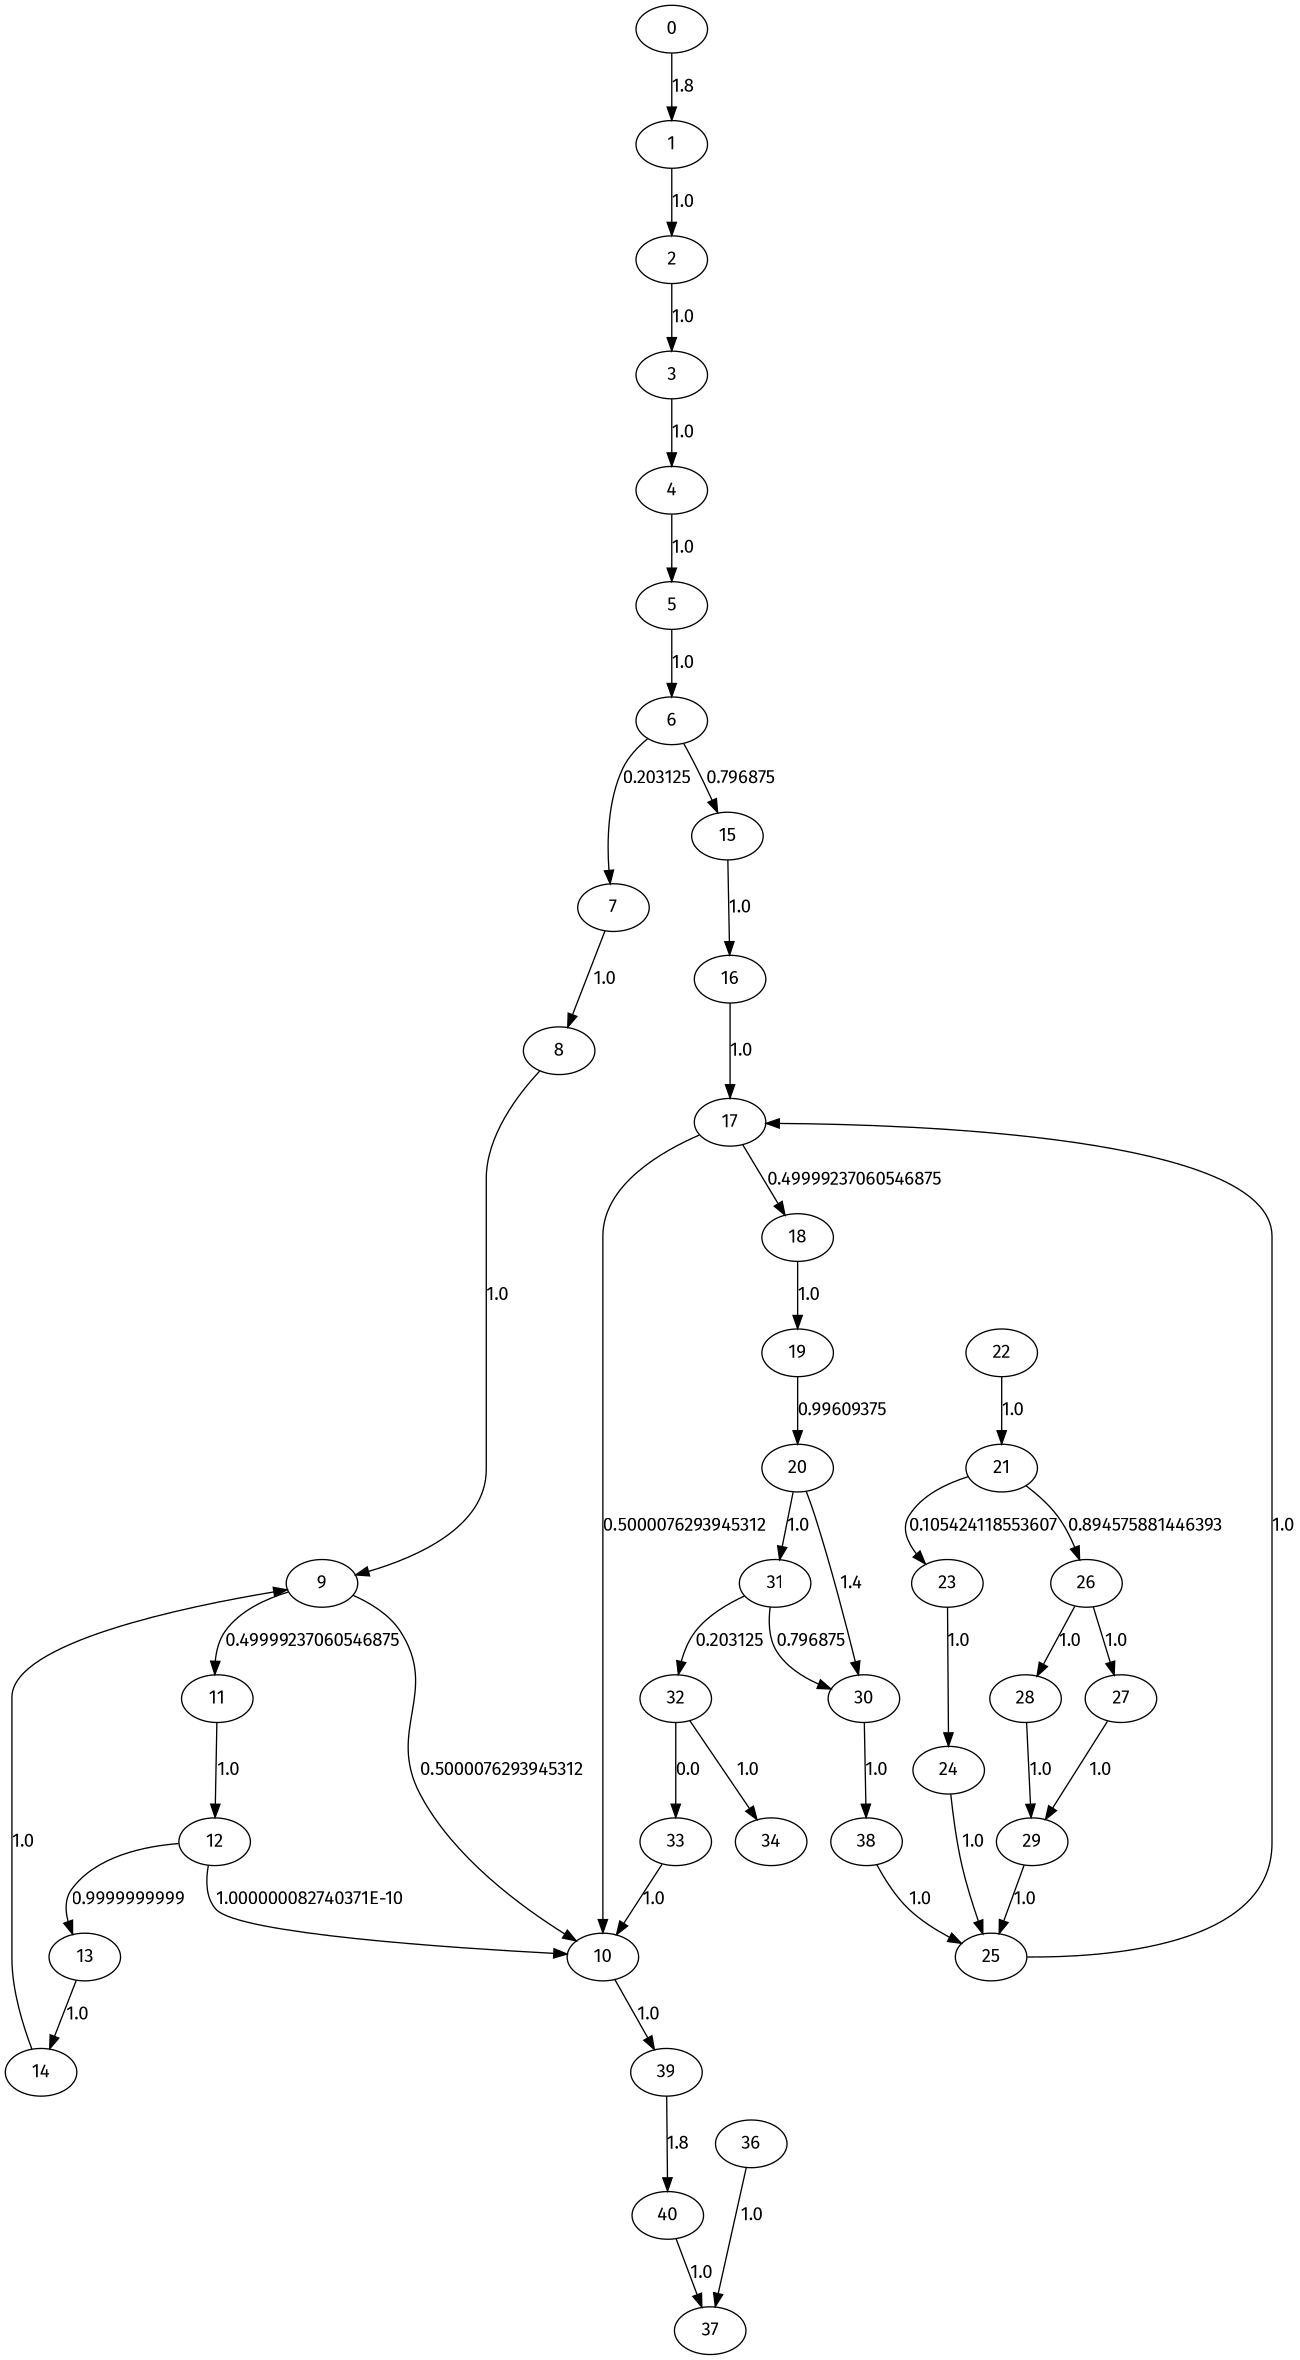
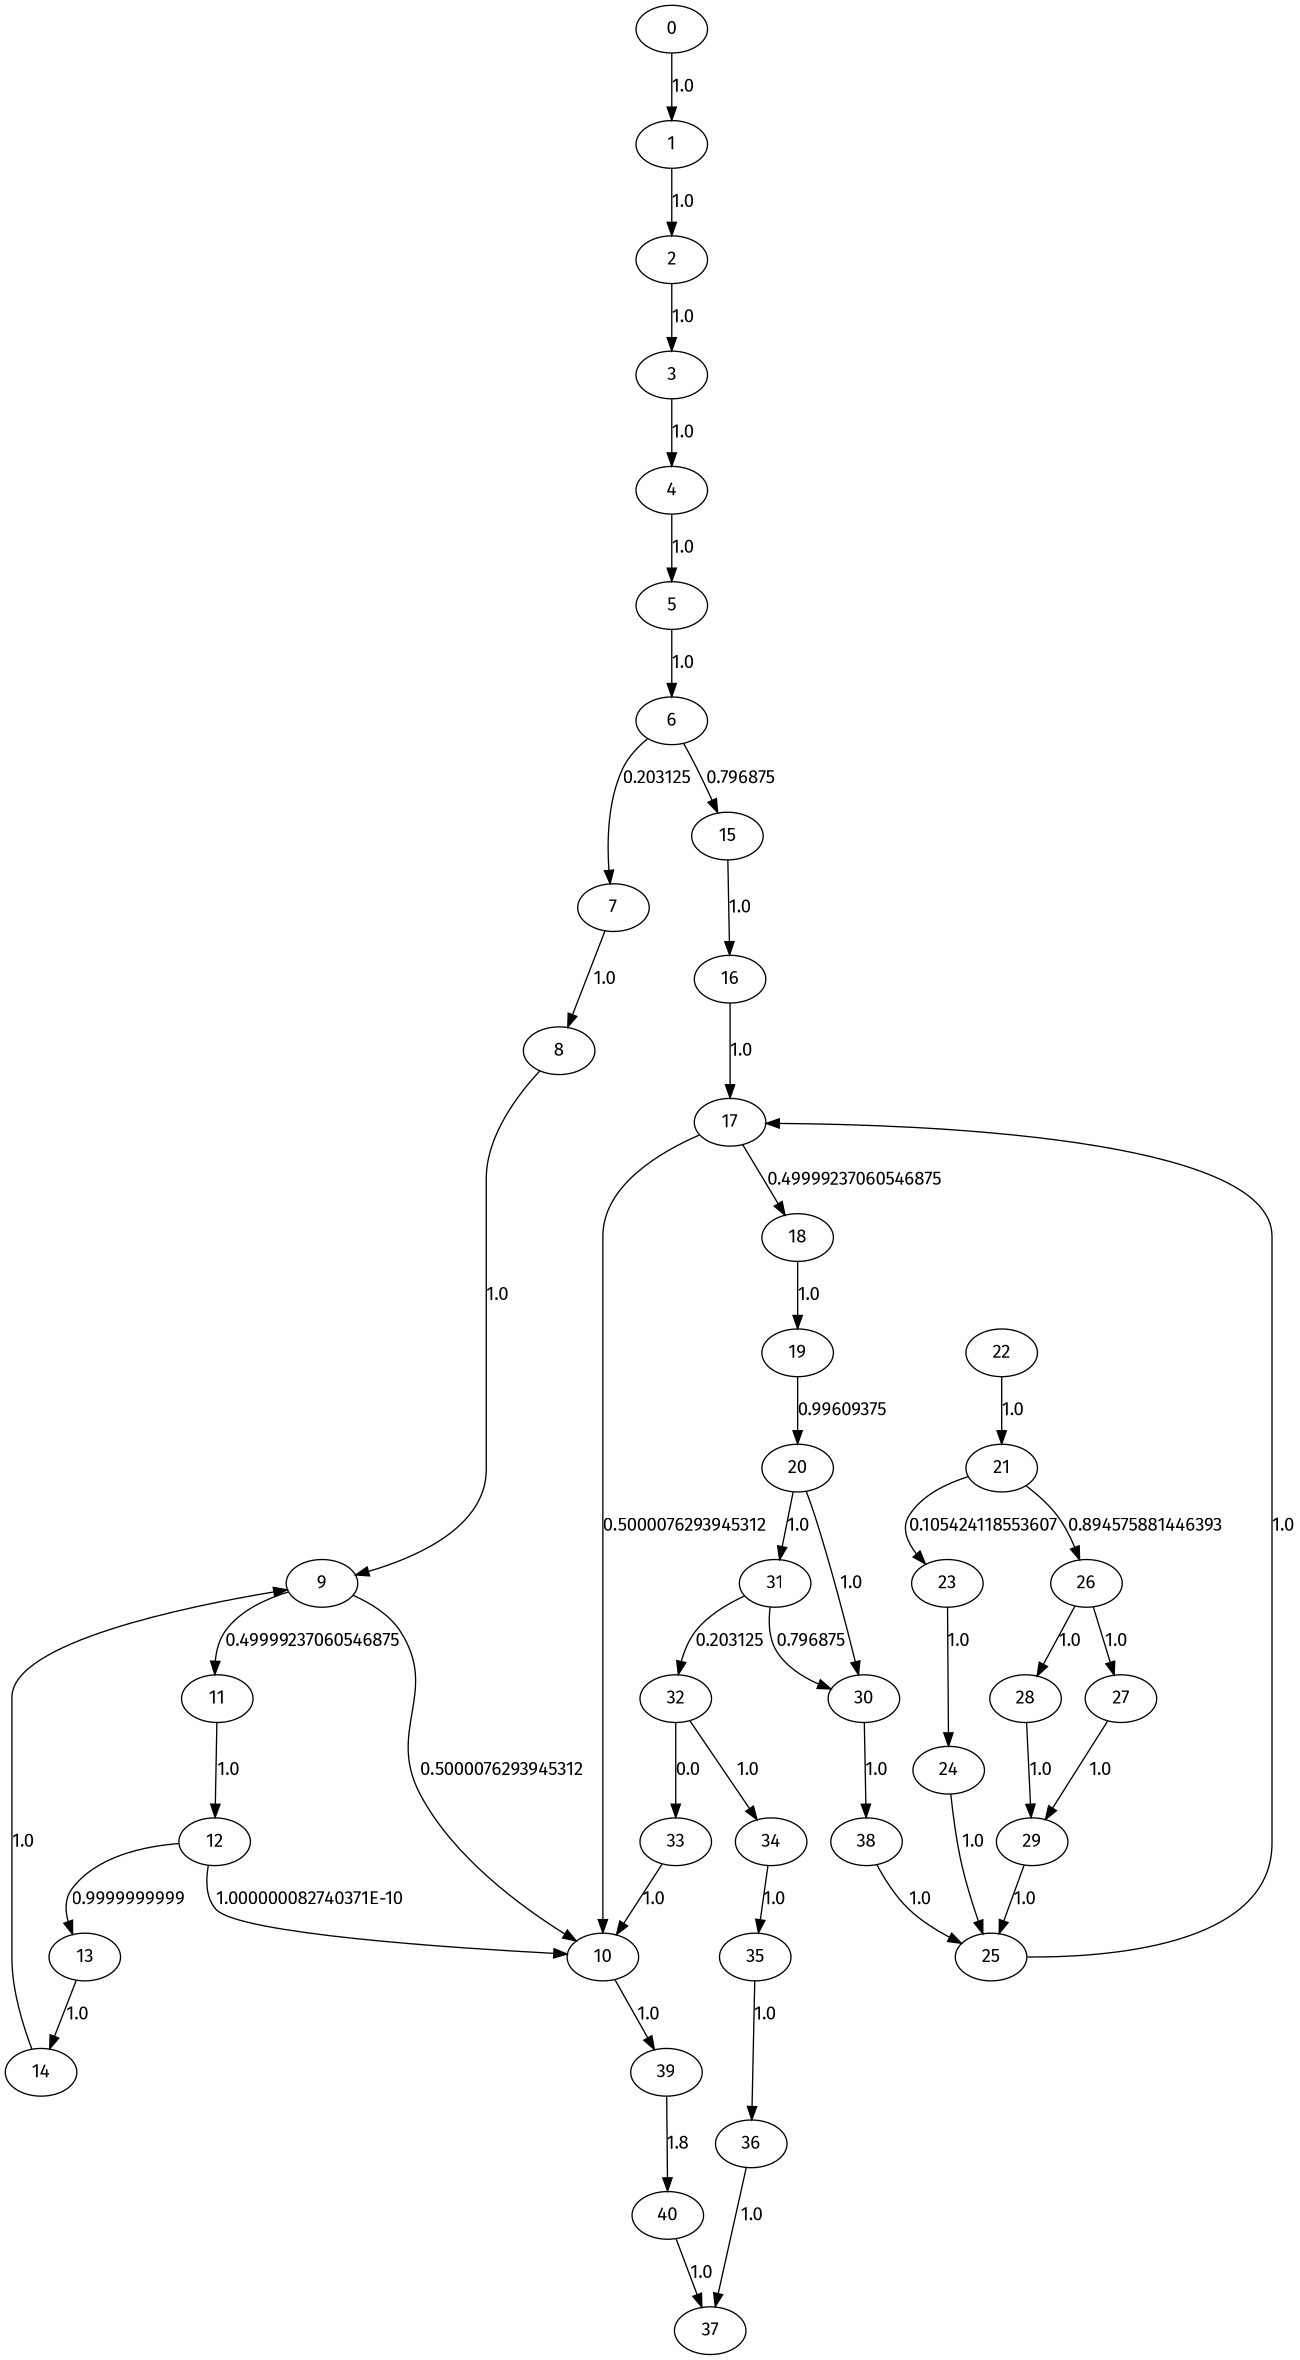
edge "0" -> "1": label "1.8" -> "1.0"
edge "20" -> "30": label "1.4" -> "1.0"
node "35": added
